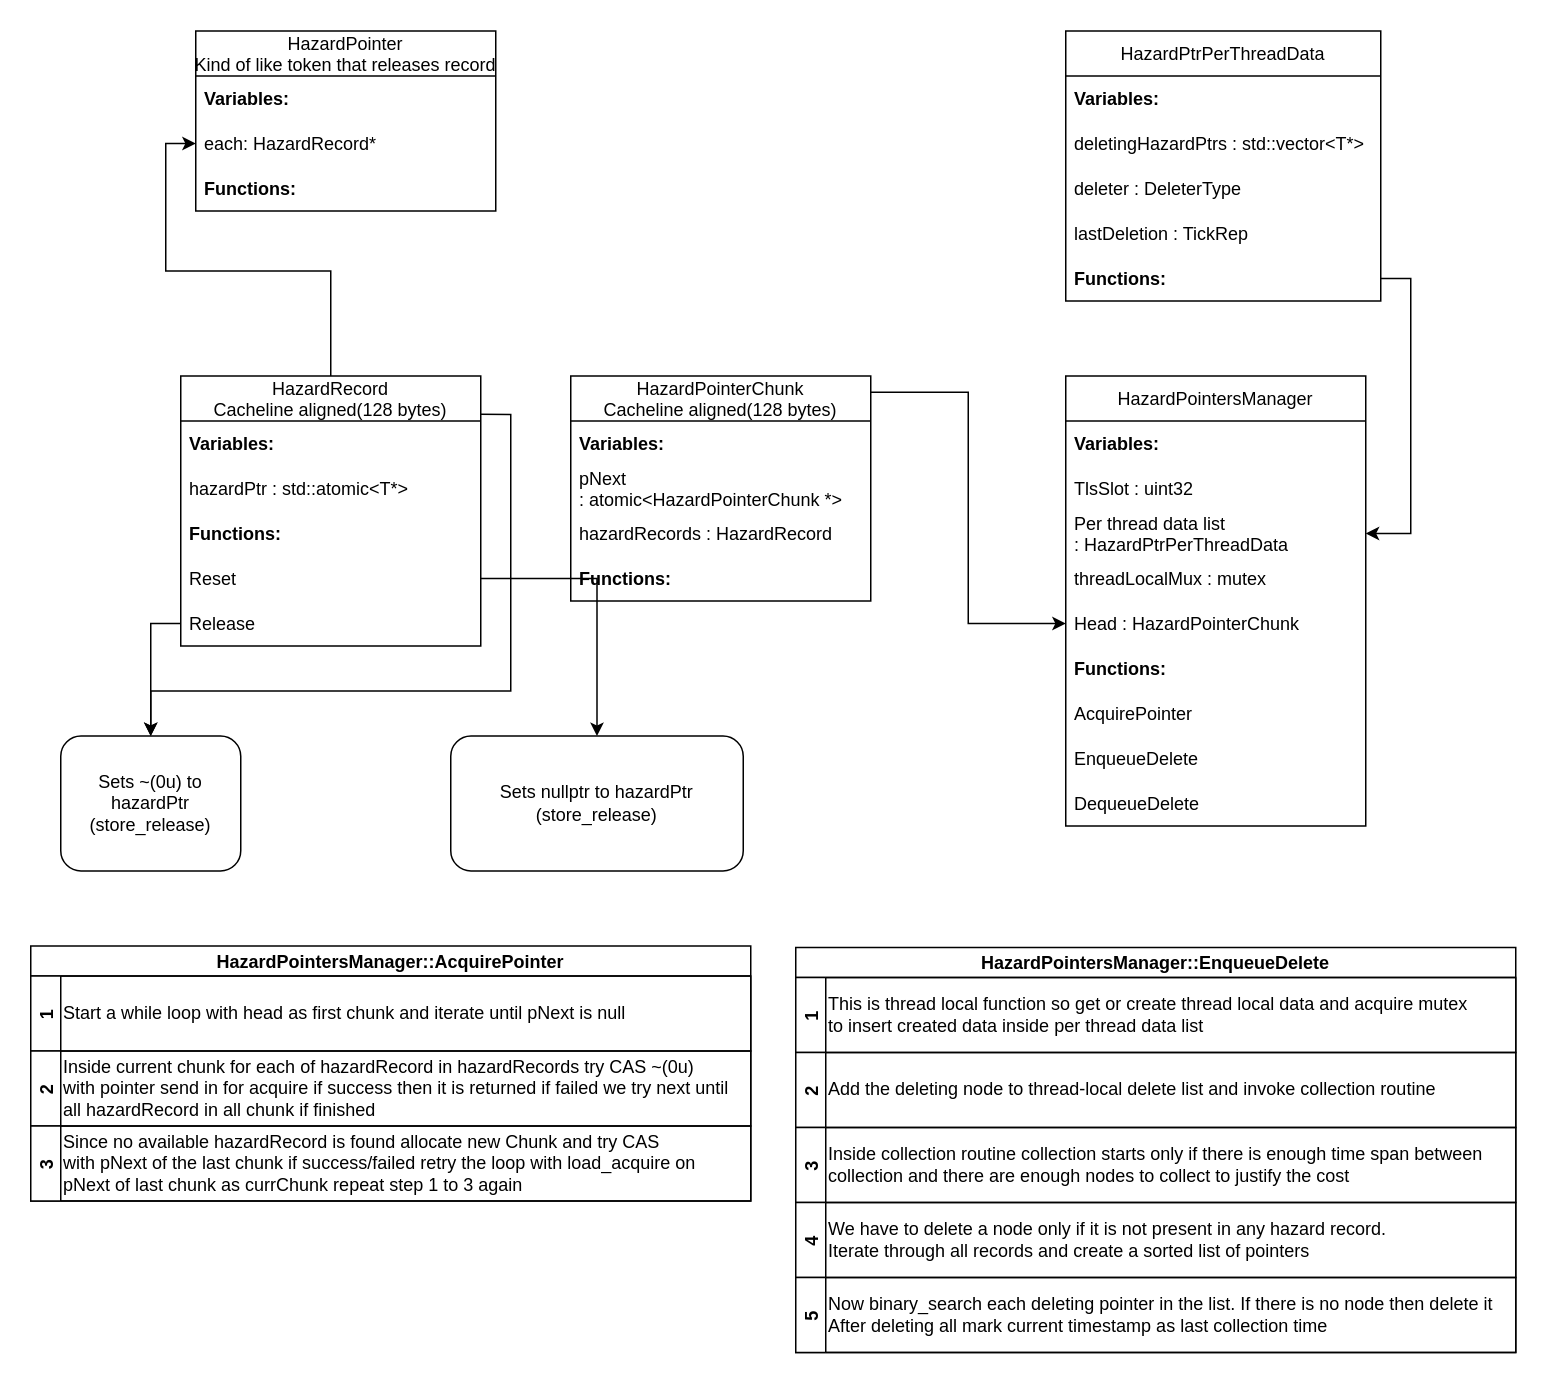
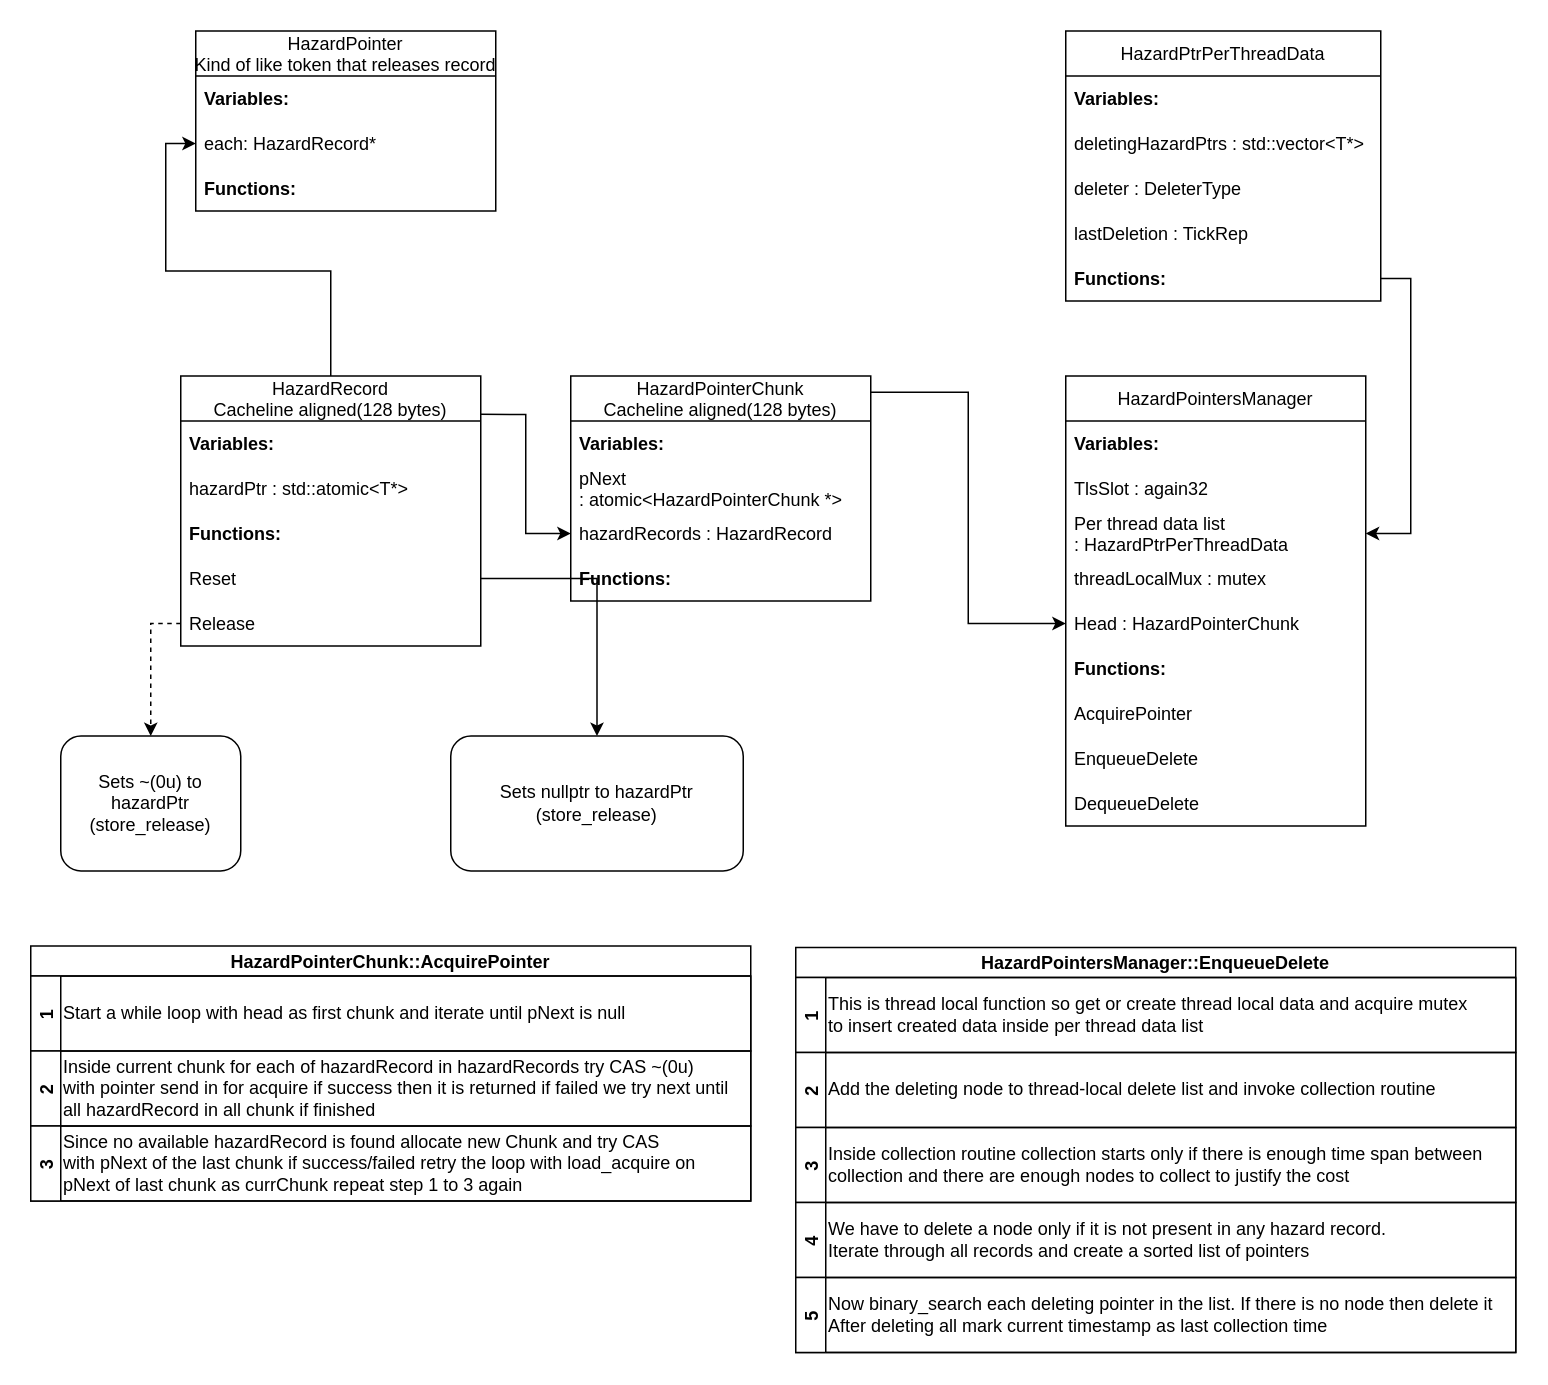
node "TlsSlot : uint32": label "TlsSlot : uint32" -> "TlsSlot : again32"
edge "Release" -> "Sets ~(0u) to hazardPtr (store_release)": style solid -> dashed
edge "HazardRecord Cacheline aligned(128 bytes)" -> "Sets ~(0u) to hazardPtr (store_release)": now "HazardRecord Cacheline aligned(128 bytes)" -> "hazardRecords : HazardRecord"
node "HazardPointersManager::AcquirePointer": label "HazardPointersManager::AcquirePointer" -> "HazardPointerChunk::AcquirePointer"
